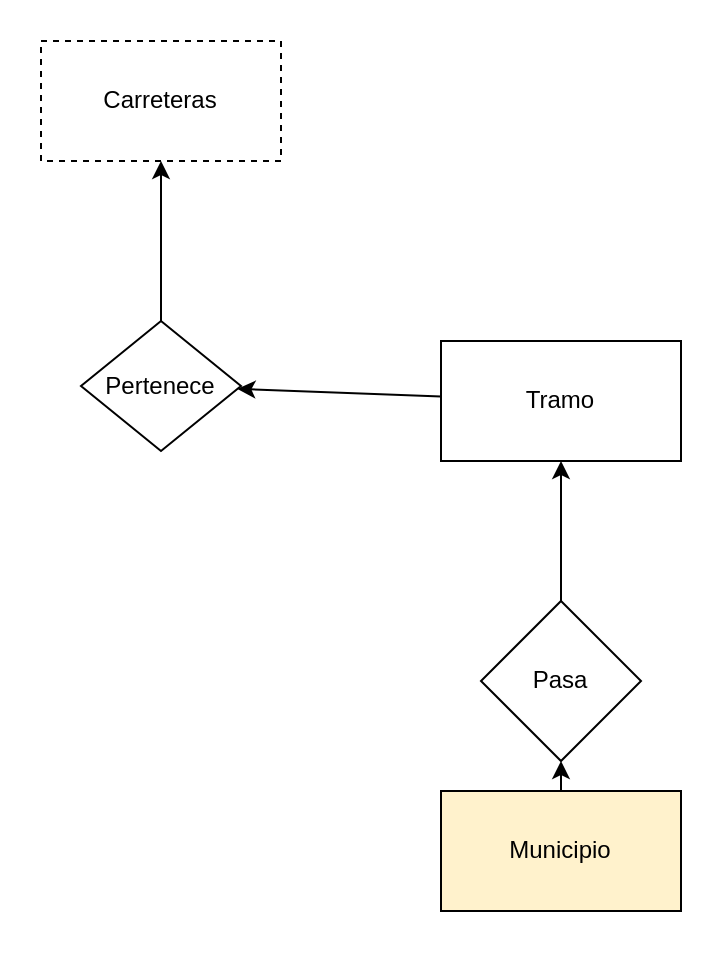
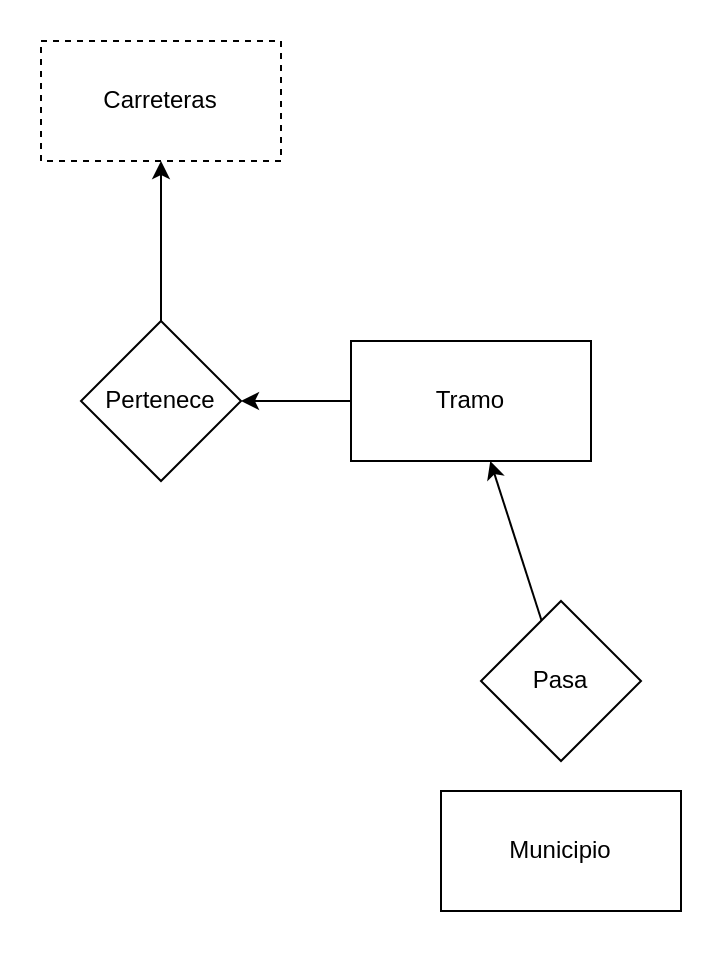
node "Pertenece": size 160x130 -> 160x160
node "Tramo": moved (561, 401) -> (471, 401)
edge "Municipio" -> "Pasa": removed
node "Municipio": fillcolor #fff2cc -> #ffffff
